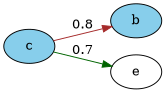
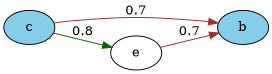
edge "c" -> "b": label "0.8" -> "0.7"
edge "e" -> "b": added, label "0.7"
edge "c" -> "e": label "0.7" -> "0.8"
